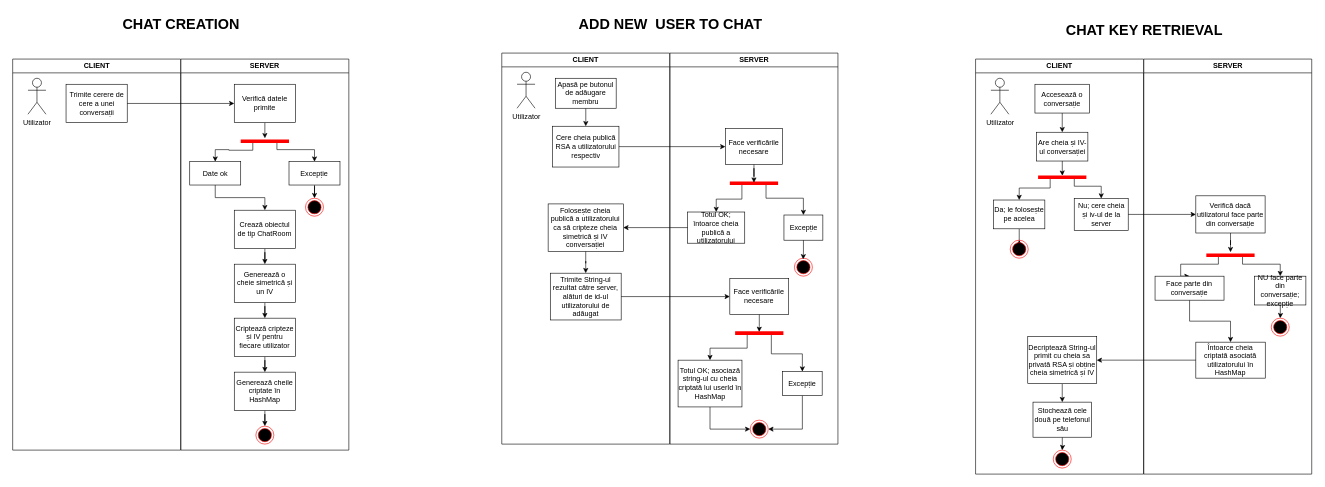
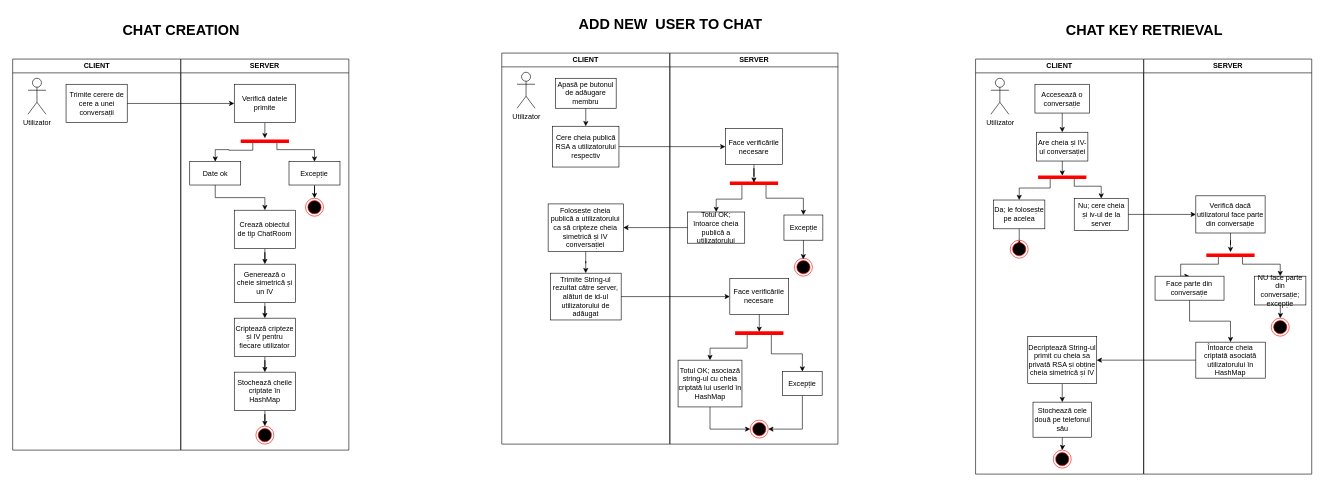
node "CHAT CREATION": moved (181, 24) -> (181, 30)
node "Generează cheile criptate în HashMap": label "Generează cheile criptate în HashMap" -> "Stochează cheile criptate în HashMap"
